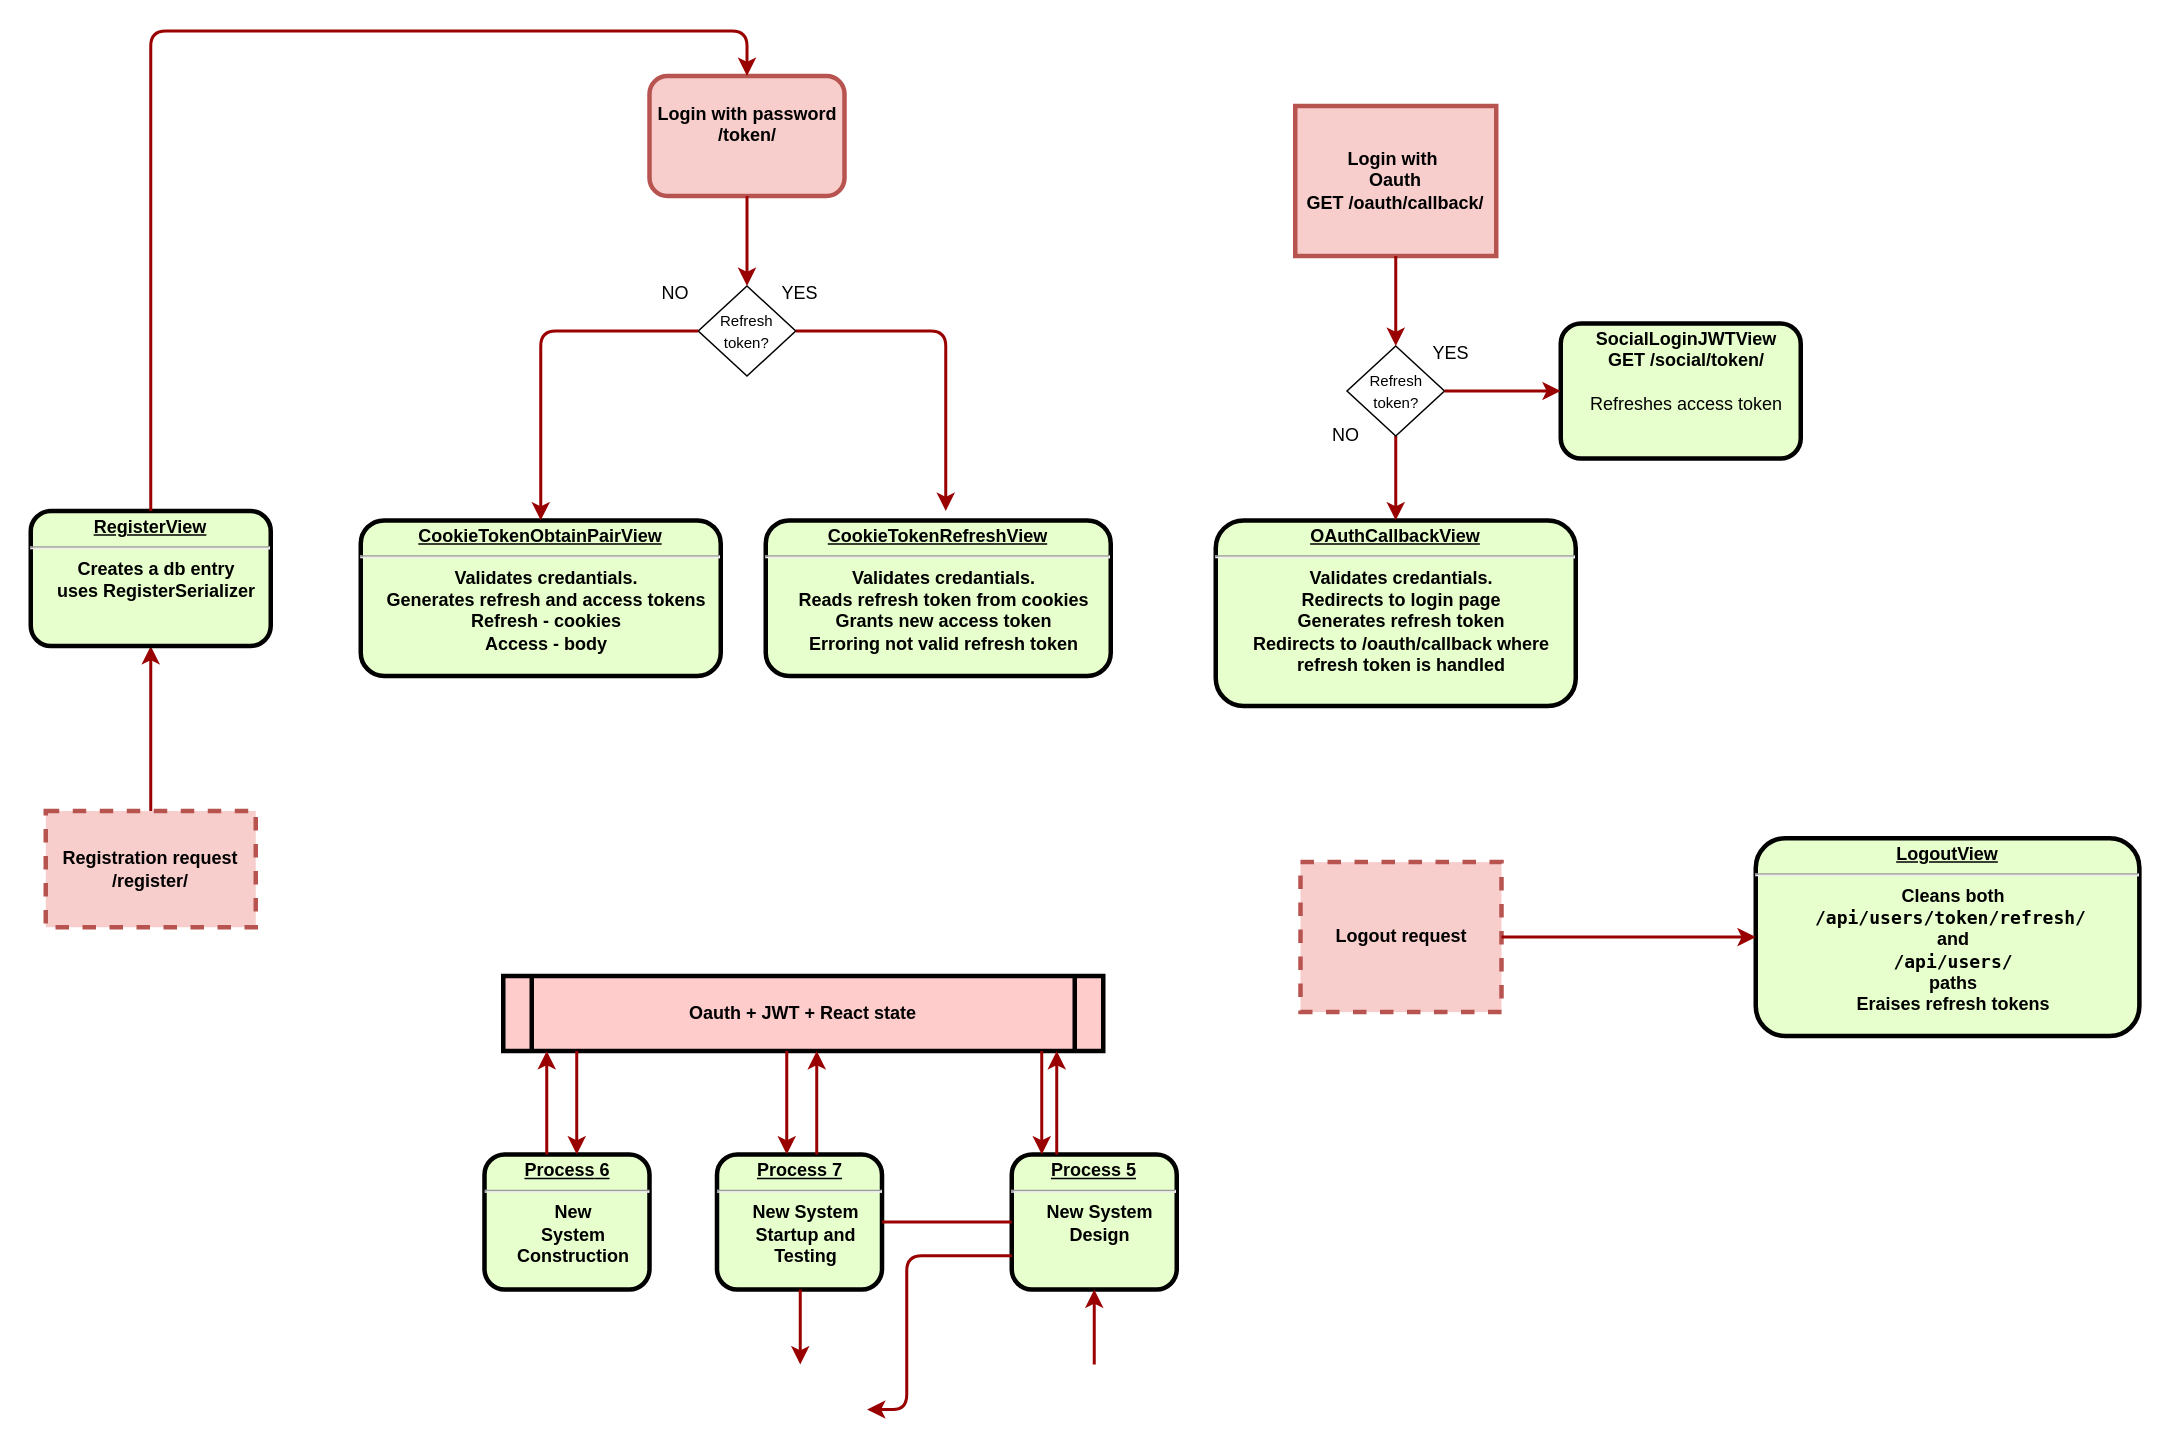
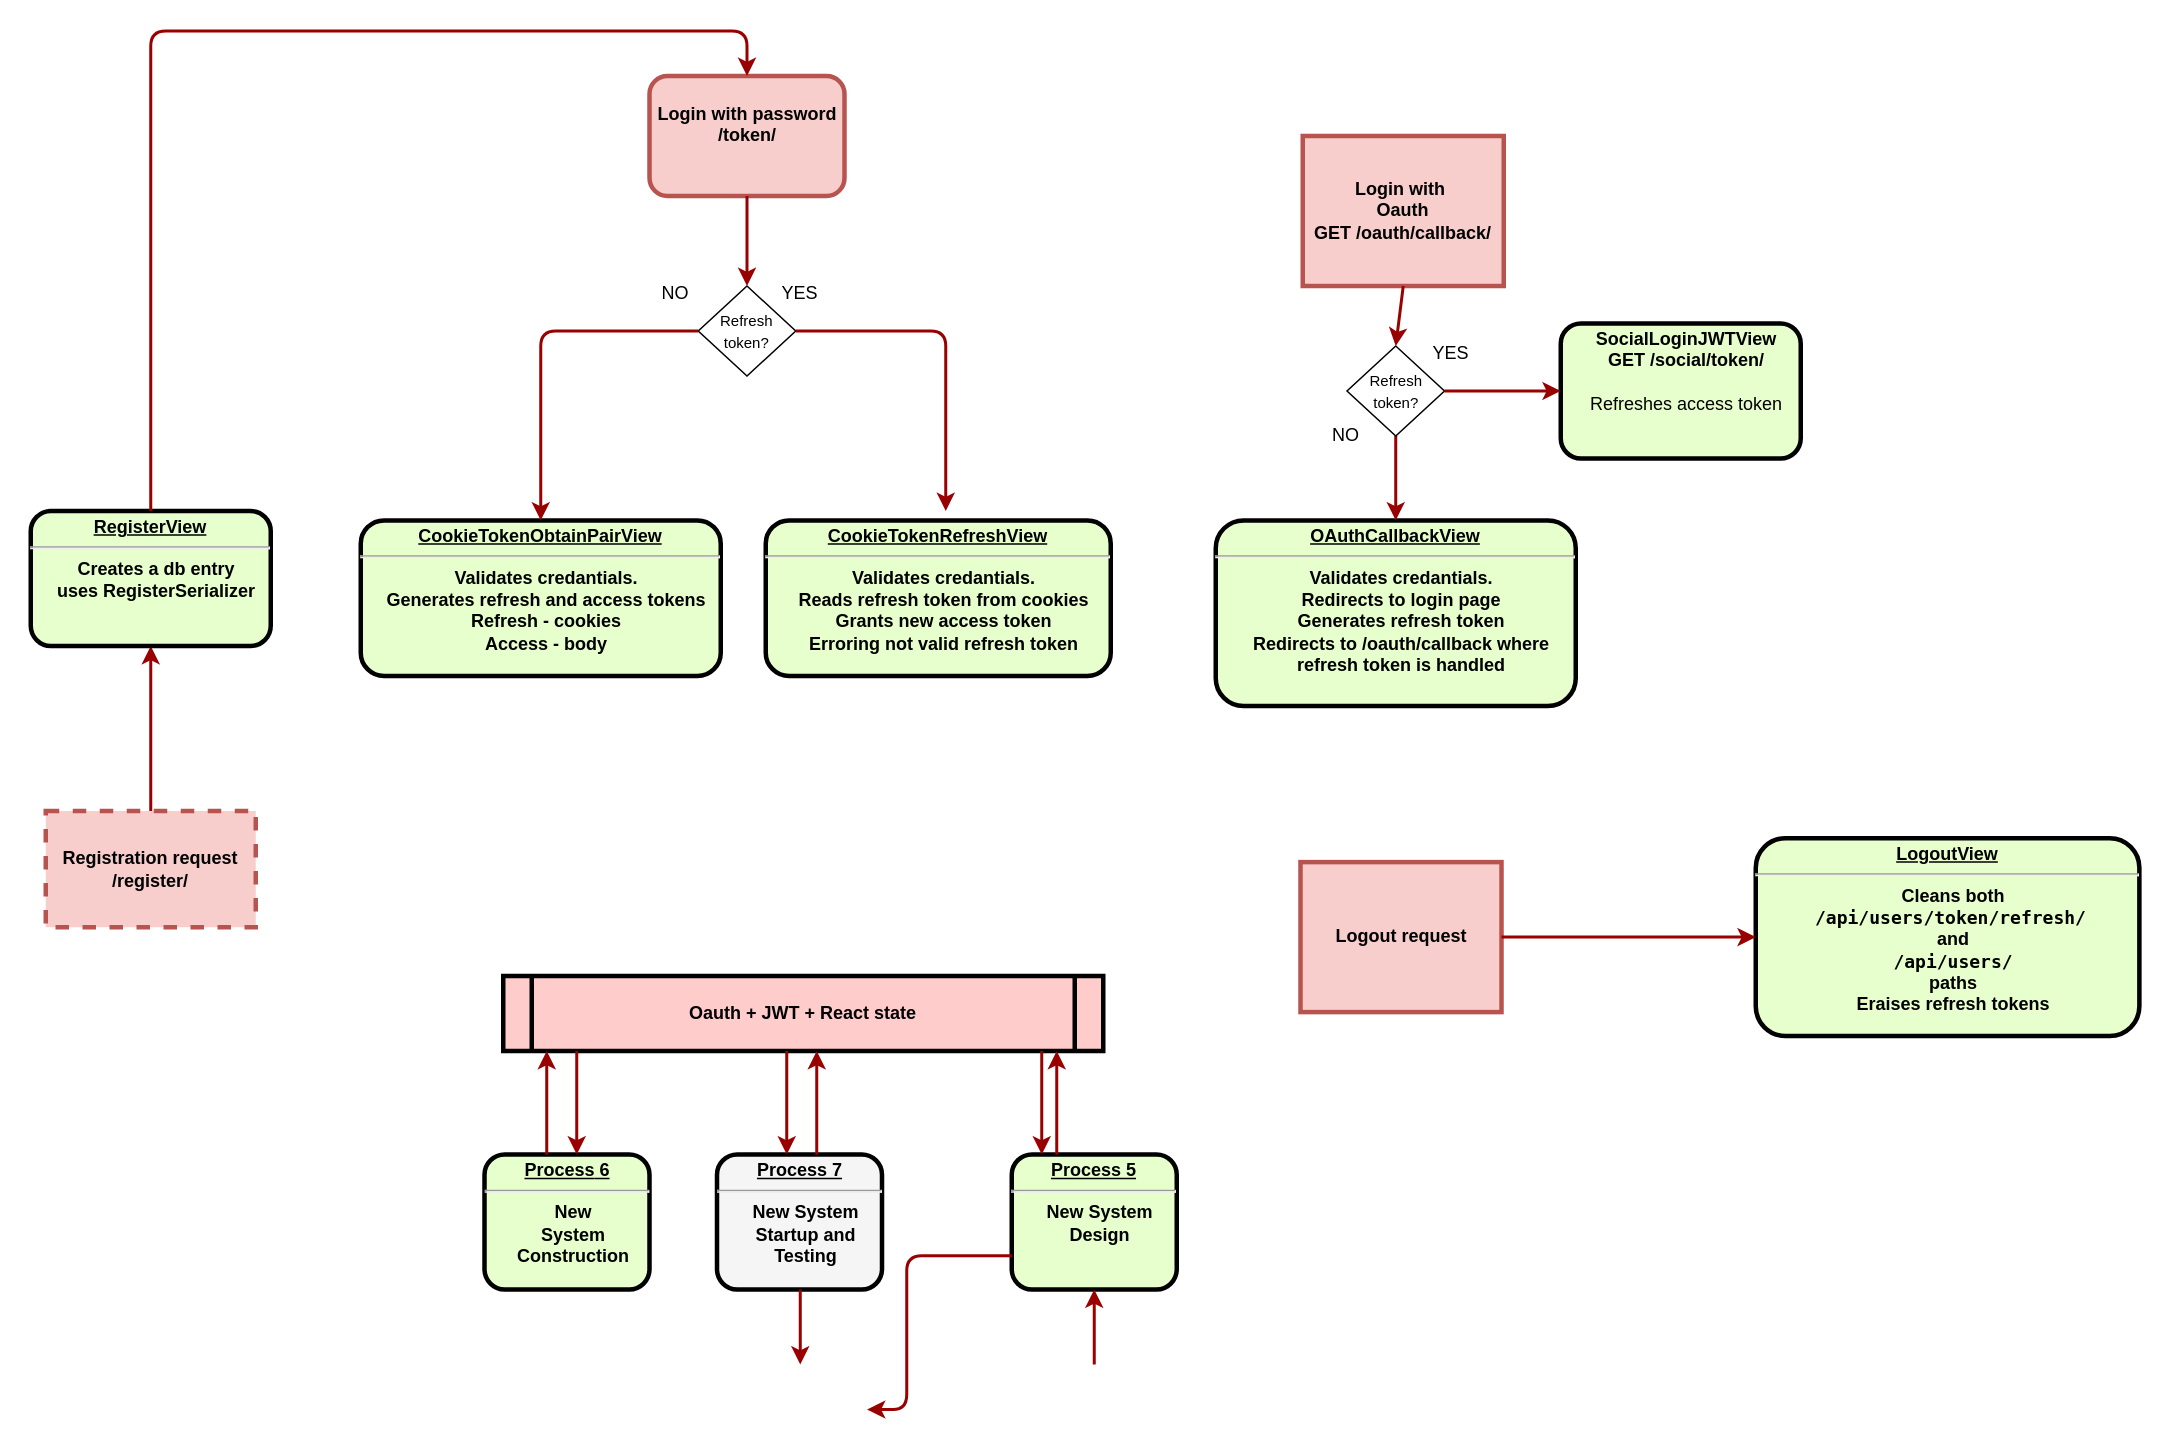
node "Login with Oauth GET /oauth/callback/": moved (1396, 181) -> (1403, 211)
node "Logout request": style dashed -> solid
node "Process 7 New System Startup and Testing": fillcolor #e6ffcc -> #f5f5f5
edge "Process 7 New System Startup and Testing" -- "Process 5 New System Design": removed
